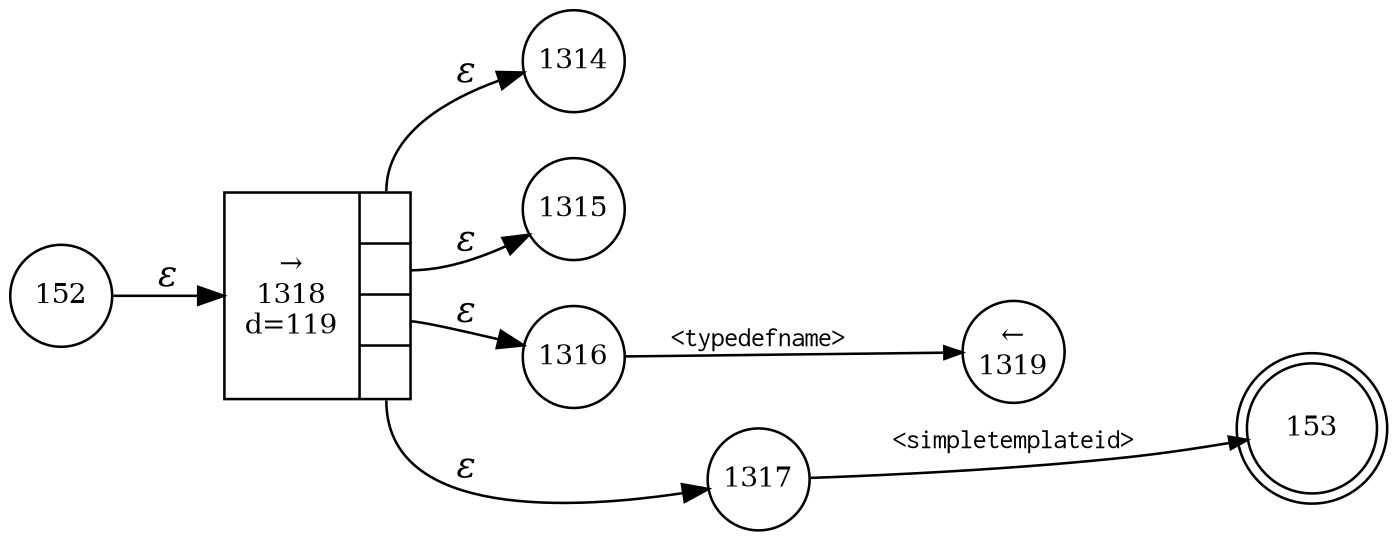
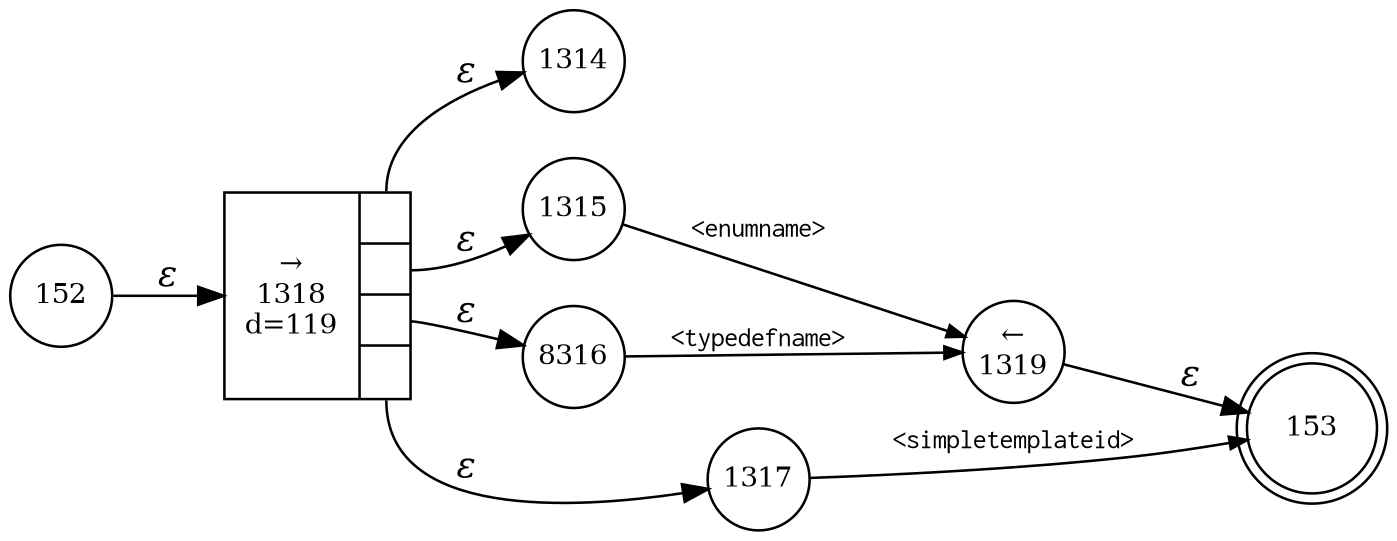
edge "1315" -> "← 1319": added, label "<enumname>"
node "1316": label "1316" -> "8316"
edge "← 1319" -> "153": added, label "ε"
